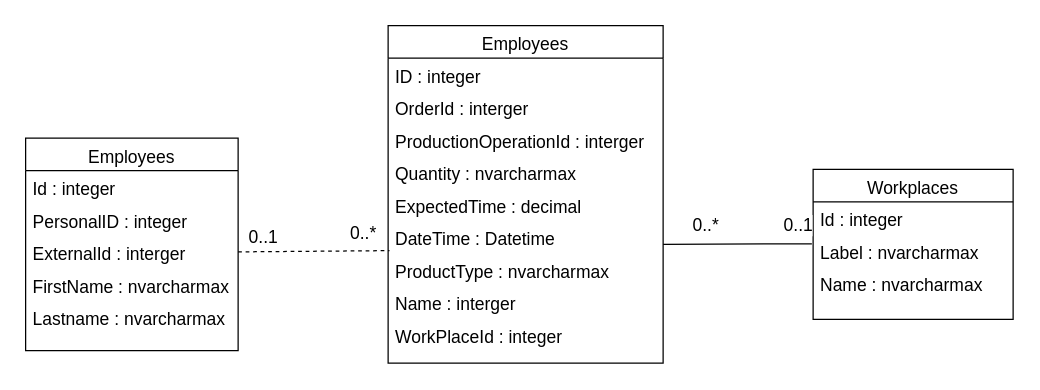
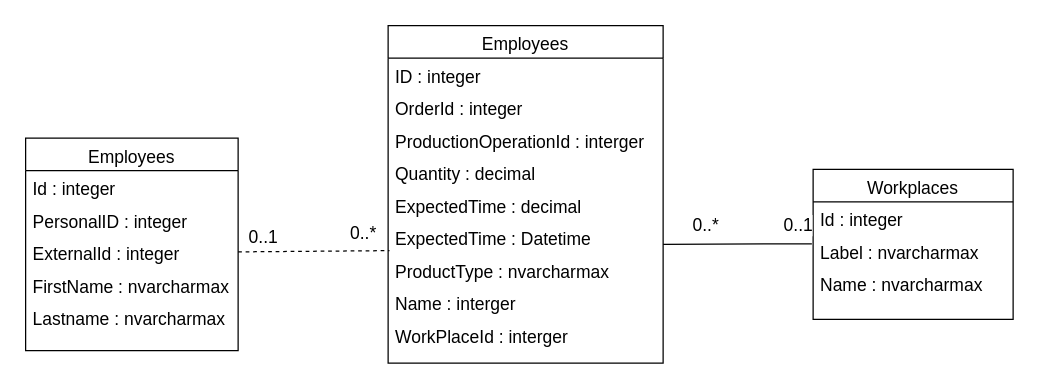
node "OrderId : interger": label "OrderId : interger" -> "OrderId : integer"
node "Quantity : nvarcharmax": label "Quantity : nvarcharmax" -> "Quantity : decimal"
node "DateTime : Datetime": label "DateTime : Datetime" -> "ExpectedTime : Datetime"
node "ExternalId : interger": label "ExternalId : interger" -> "ExternalId : integer"
node "WorkPlaceId : integer": label "WorkPlaceId : integer" -> "WorkPlaceId : interger"
